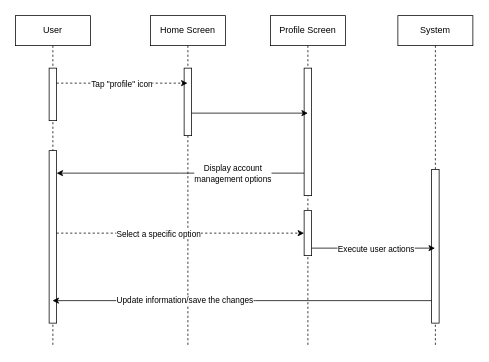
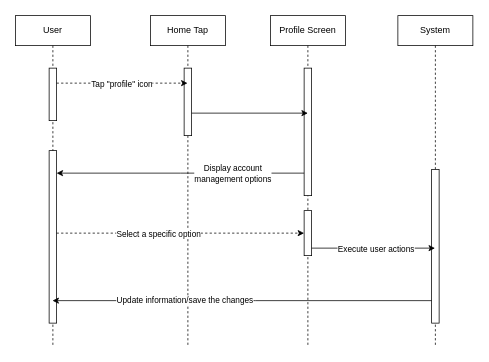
node "Home Screen": label "Home Screen" -> "Home Tap"
